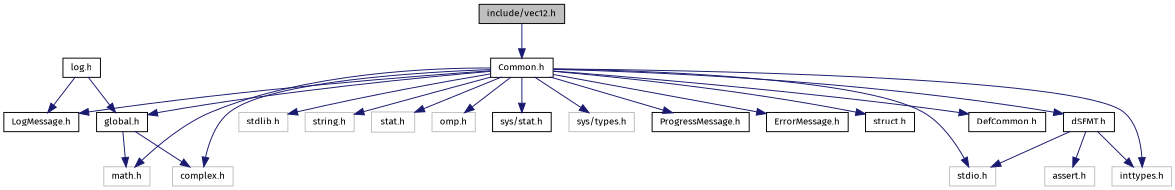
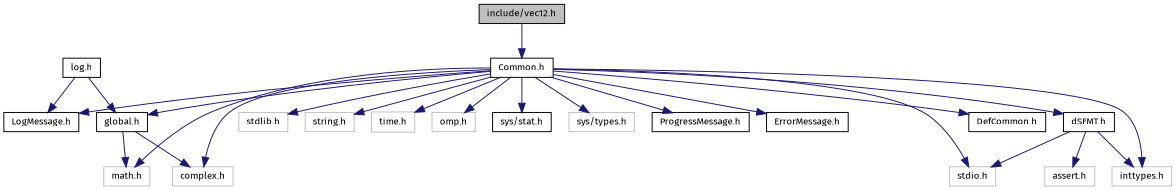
node "stat.h": label "stat.h" -> "time.h"
node "struct.h": removed
